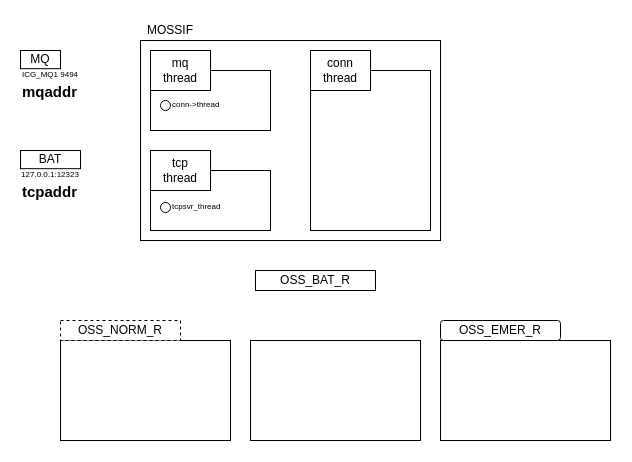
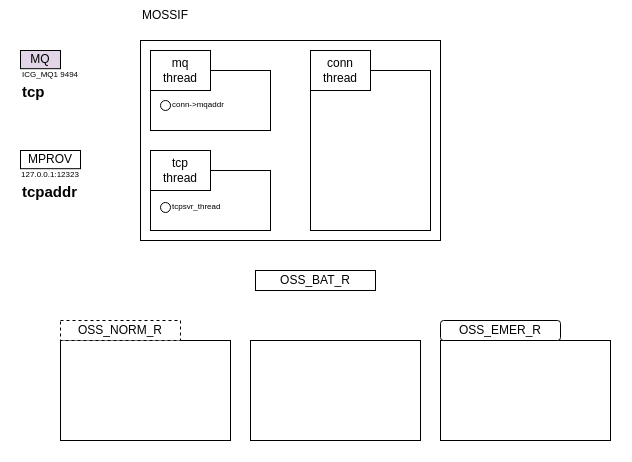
node "MOSSIF": moved (171, 31) -> (166, 16)
node "MQ": fillcolor #ffffff -> #e1d5e7
node "mqaddr": label "mqaddr" -> "tcp"
node "conn->thread": label "conn->thread" -> "conn->mqaddr"
node "BAT": label "BAT" -> "MPROV"
